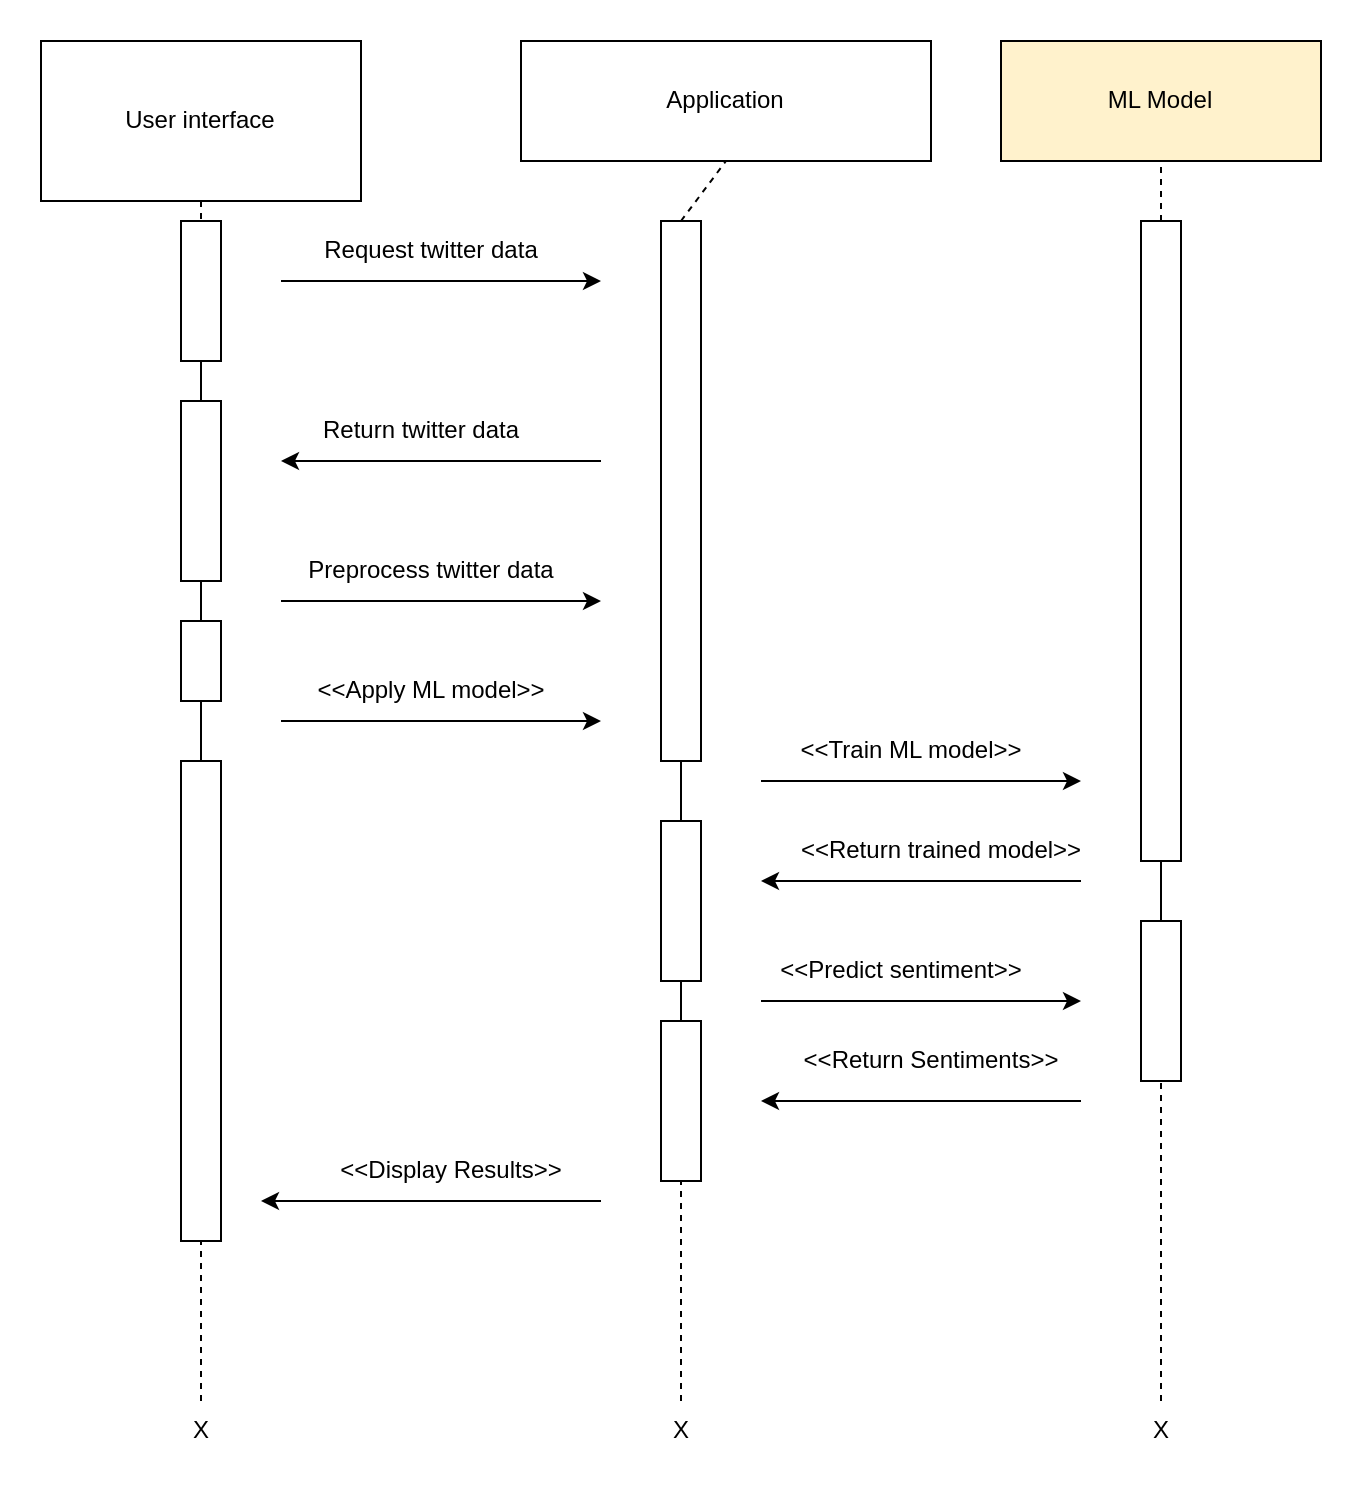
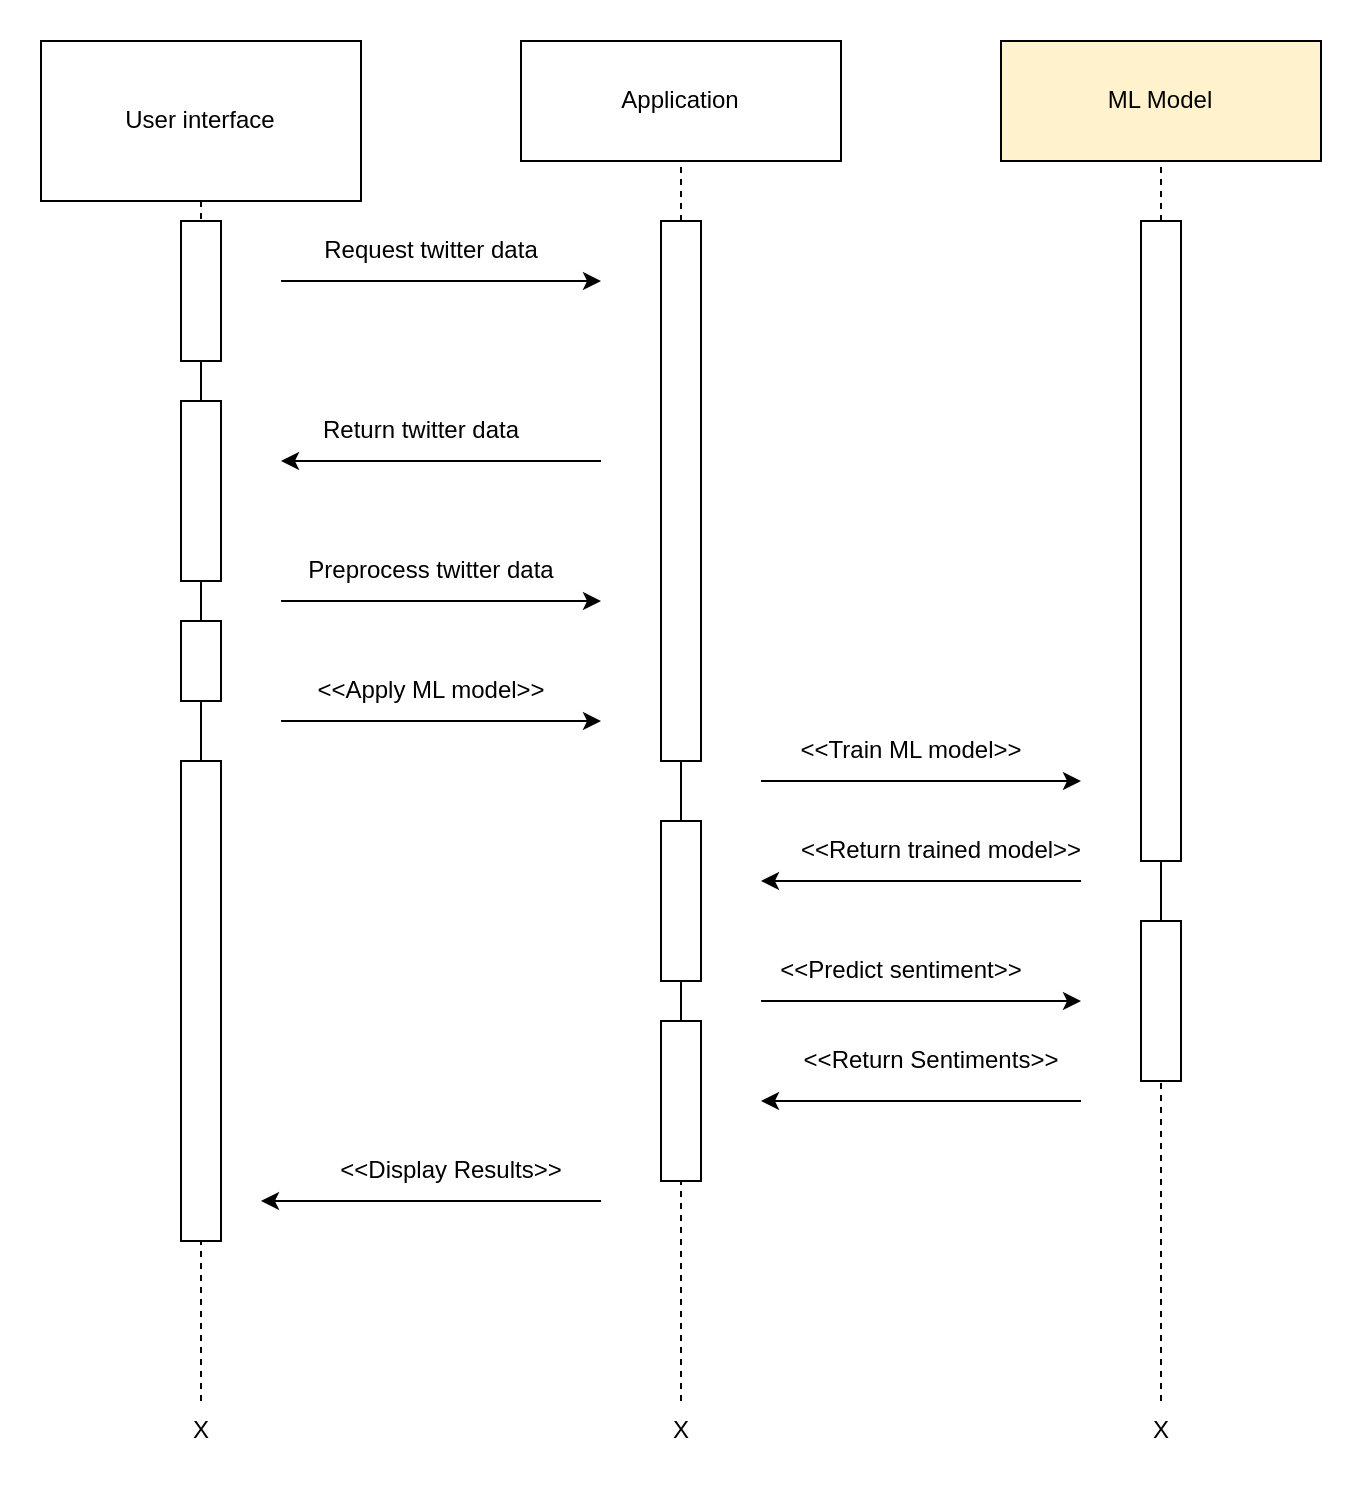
node "Application": size 410x120 -> 320x120
